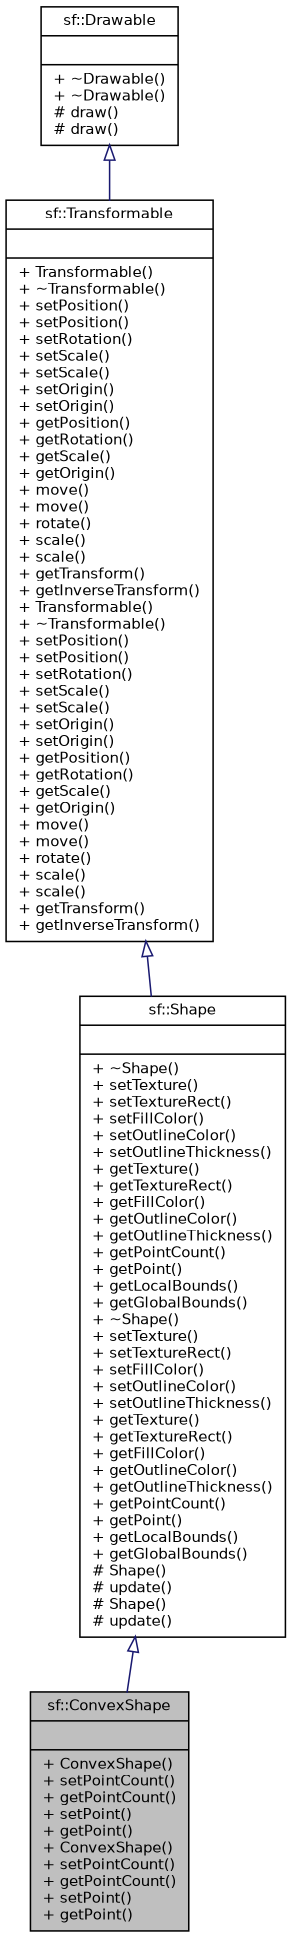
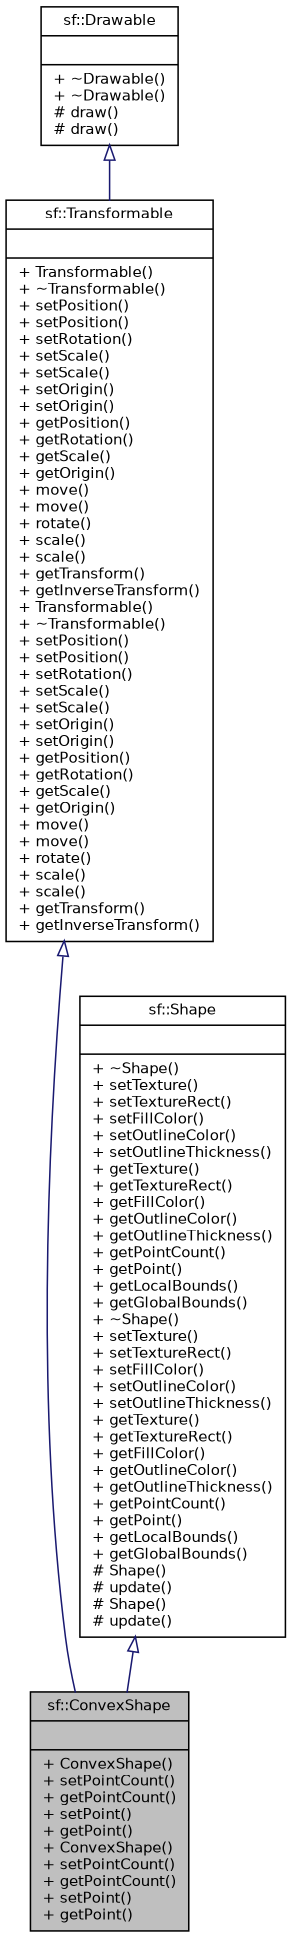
edge "sf::Shape" -> "sf::Transformable": now "sf::ConvexShape" -> "sf::Transformable"
